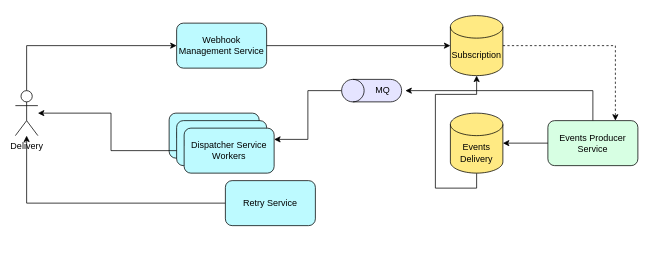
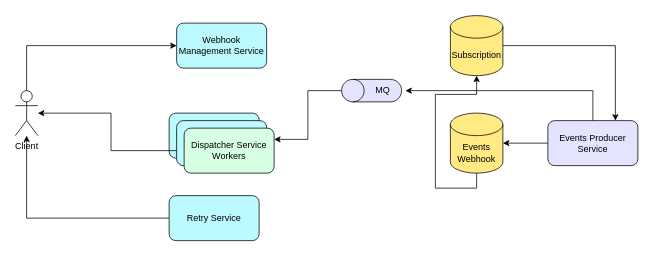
edge "Webhook Management Service" -> "Subscription": removed
edge "Subscription" -> "Events Producer Service": style dashed -> solid
node "Events Producer Service": fillcolor #d7ffe3 -> #e5e4ff
node "Delivery": label "Delivery" -> "Client"
node "Dispatcher Service Workers": fillcolor #bdfaff -> #d7ffe3
node "Events Delivery": label "Events Delivery" -> "Events Webhook"
node "Retry Service": moved (270, 203) -> (214, 218)
